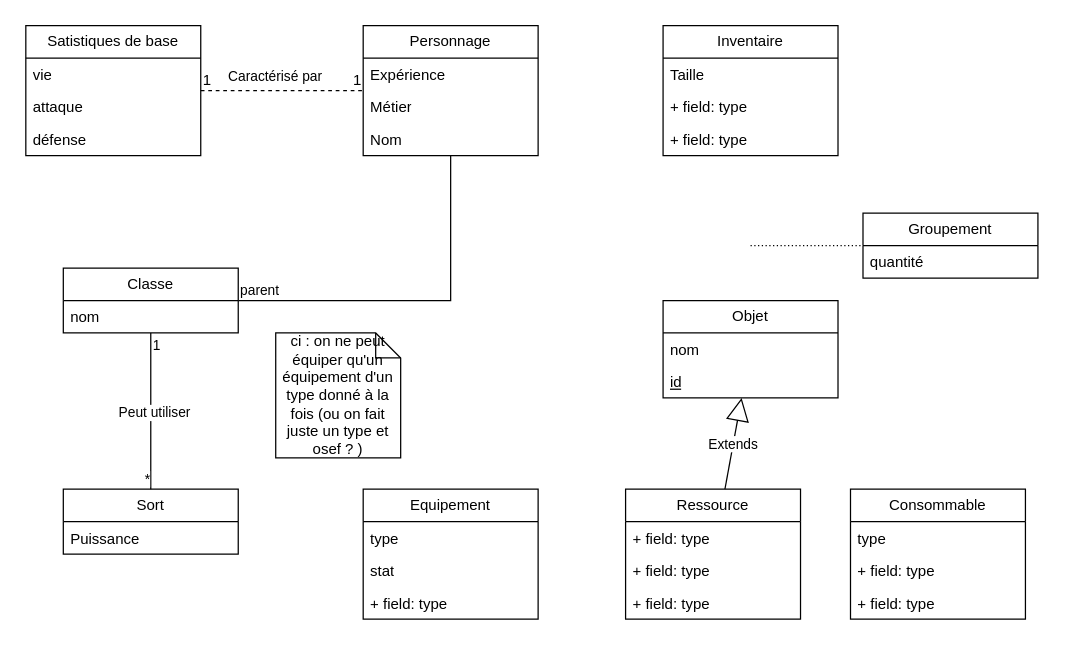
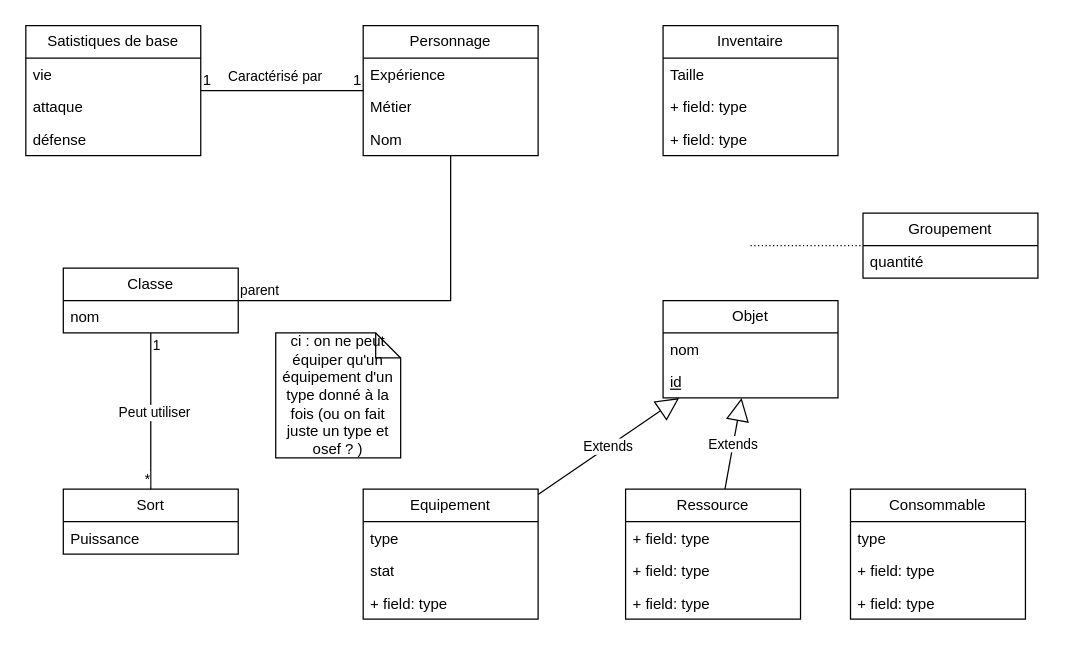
edge "Satistiques de base" -- "Personnage": style dashed -> solid
edge "Equipement" -> "Objet": added, label "Extends"
